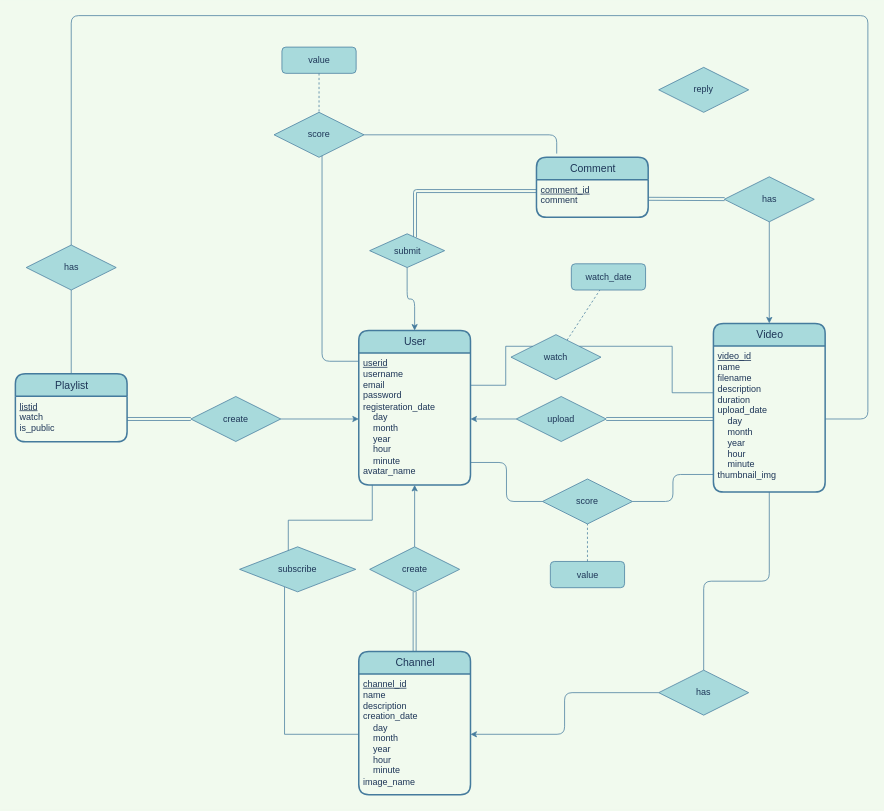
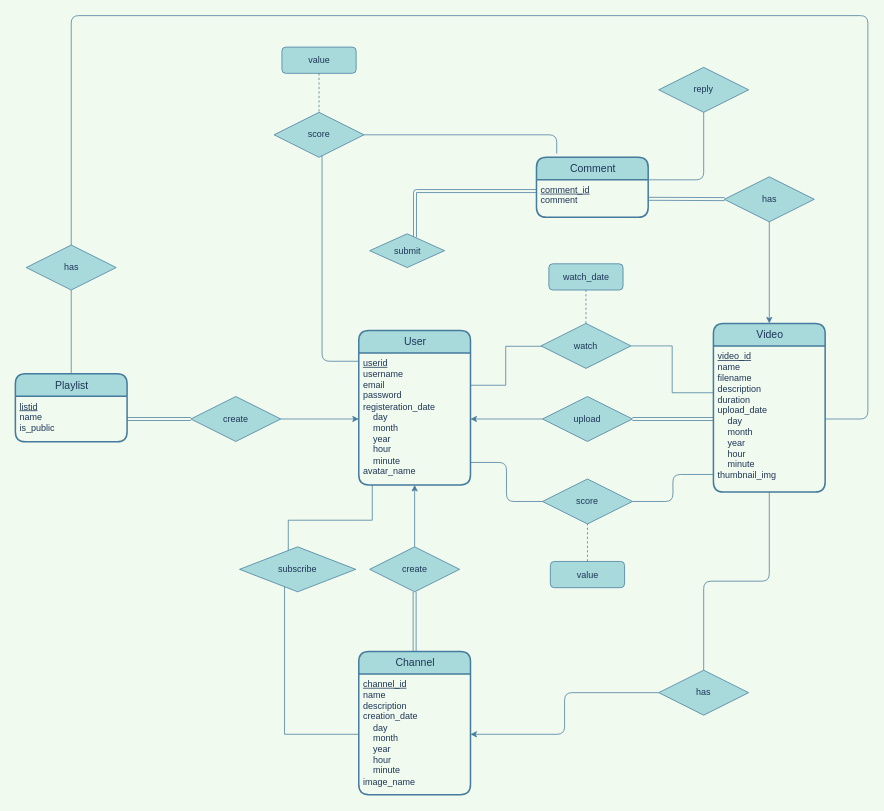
edge "reply" -- "comment_id comment": added
node "watch_date": moved (609, 277) -> (586, 277)
edge "submit" -> "User": removed
node "watch": moved (556, 357) -> (586, 346)
node "listid watch is_public": label "listid watch is_public" -> "listid name is_public"
node "upload": moved (561, 419) -> (588, 419)
